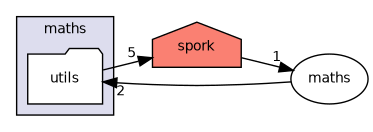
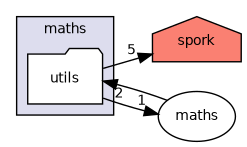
edge "spork" -> "maths": now "utils" -> "maths"
